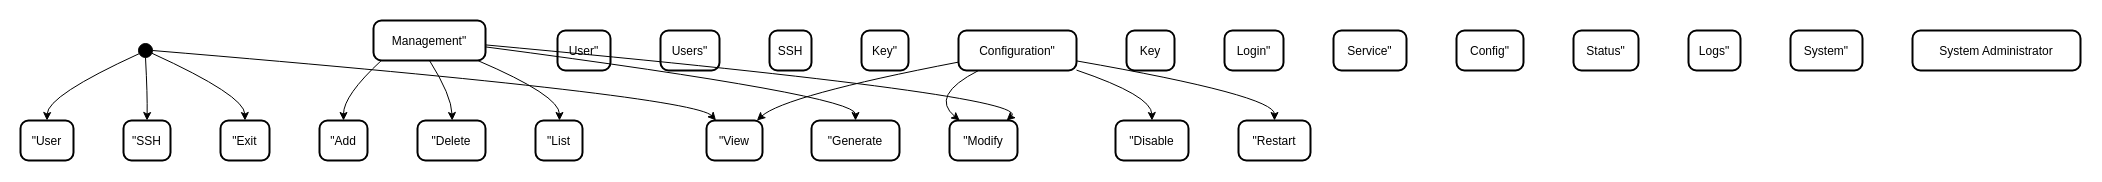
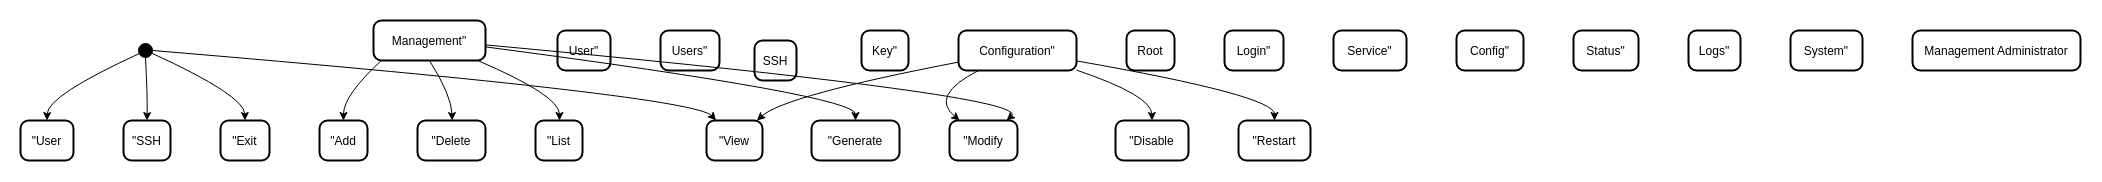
node "SSH": moved (791, 51) -> (776, 61)
node "Key": label "Key" -> "Root"
node "System Administrator": label "System Administrator" -> "Management Administrator"
